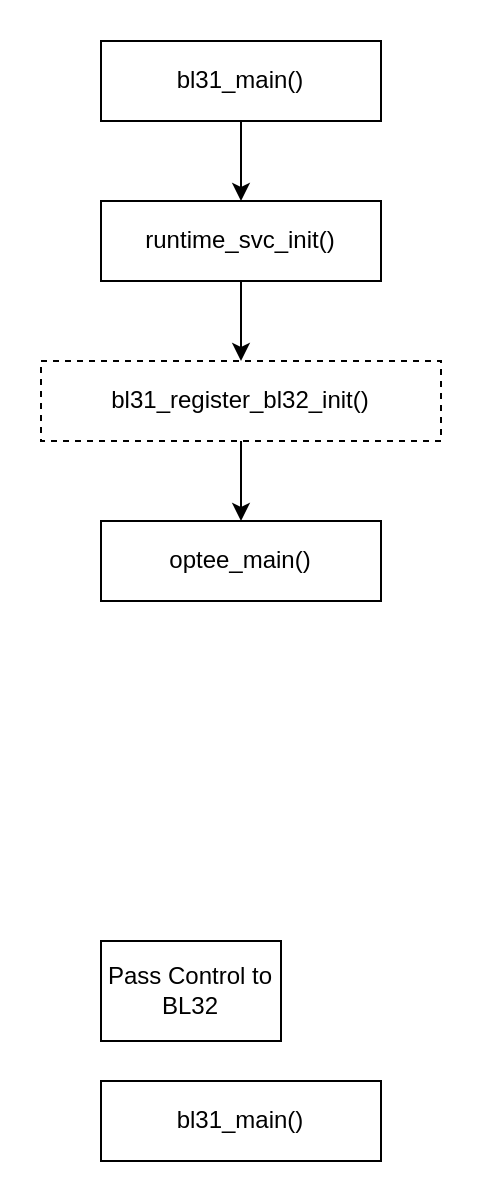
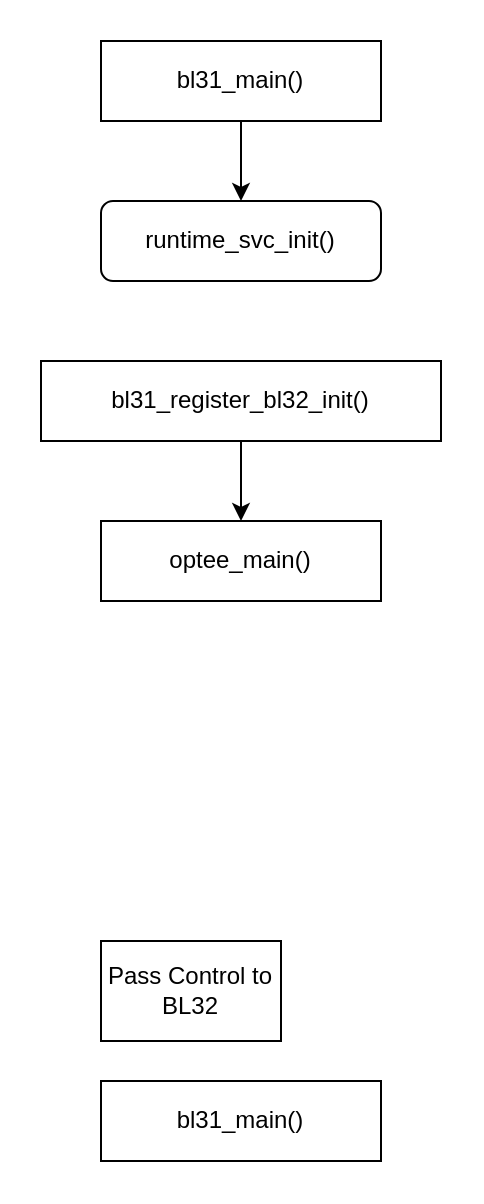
node "runtime_svc_init()": shape rectangle -> rounded rectangle
edge "runtime_svc_init()" -> "bl31_register_bl32_init()": removed
node "bl31_register_bl32_init()": style dashed -> solid
